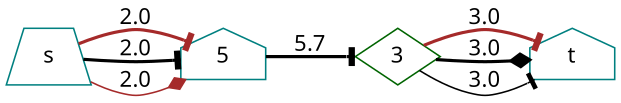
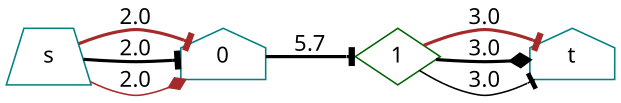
node "5": label "5" -> "0"
node "3": label "3" -> "1"
